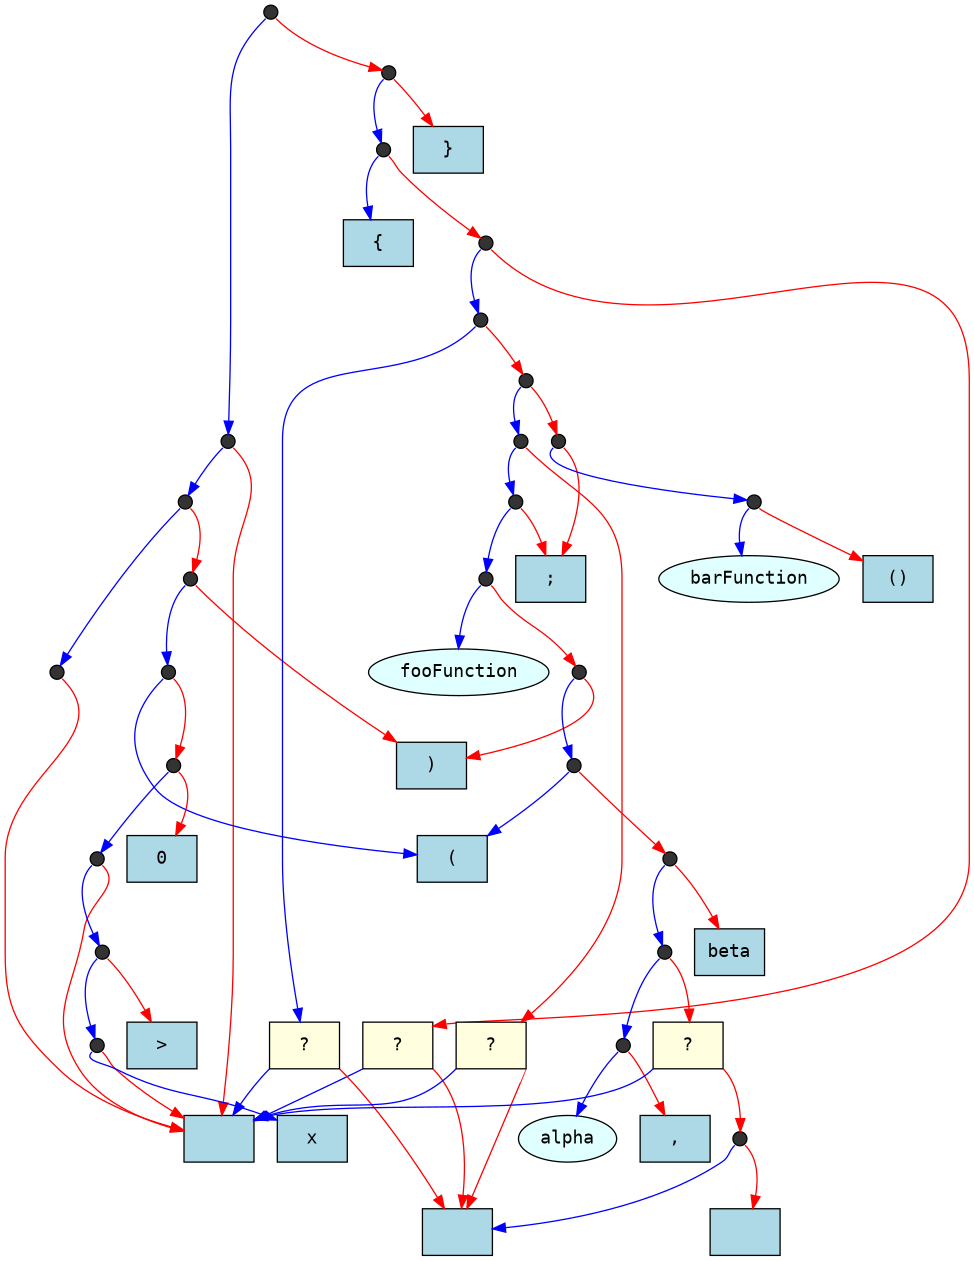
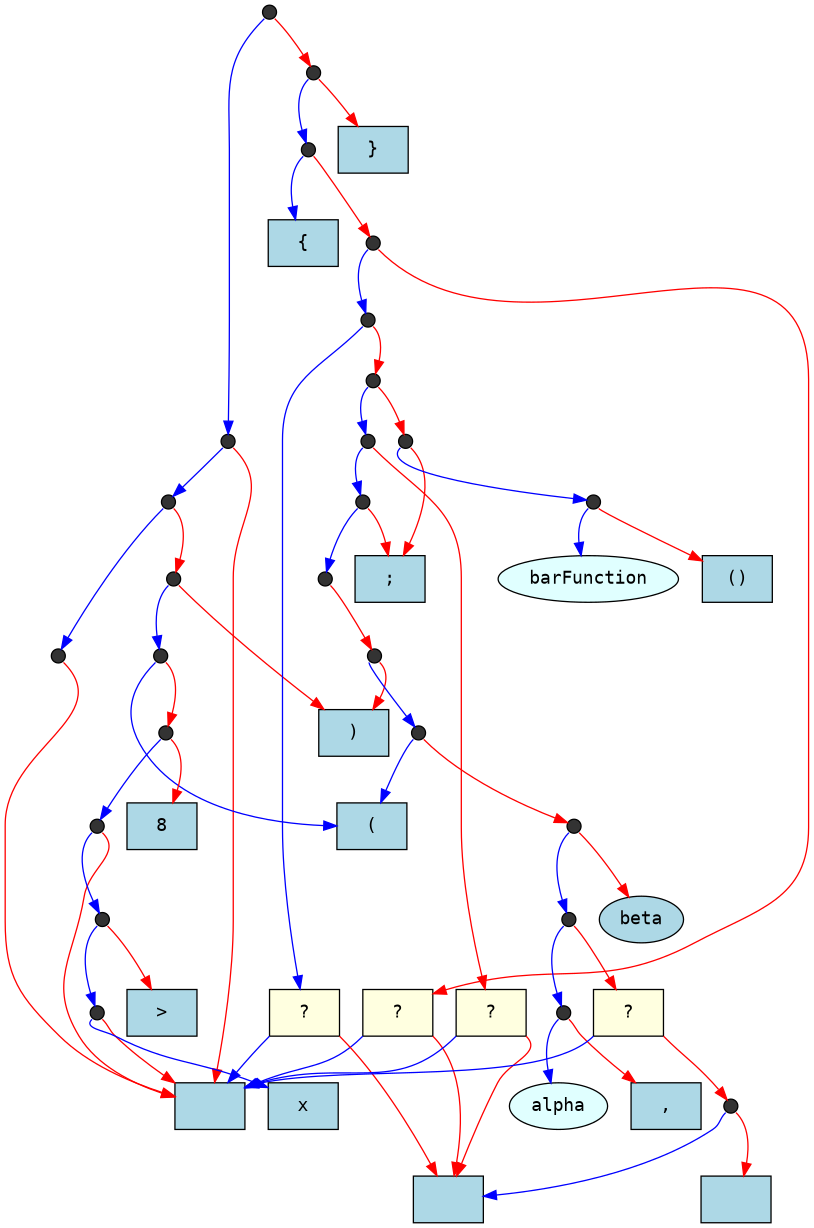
node "fooFunction": removed
node "0": label "0" -> "8"
node "beta": shape box -> ellipse
